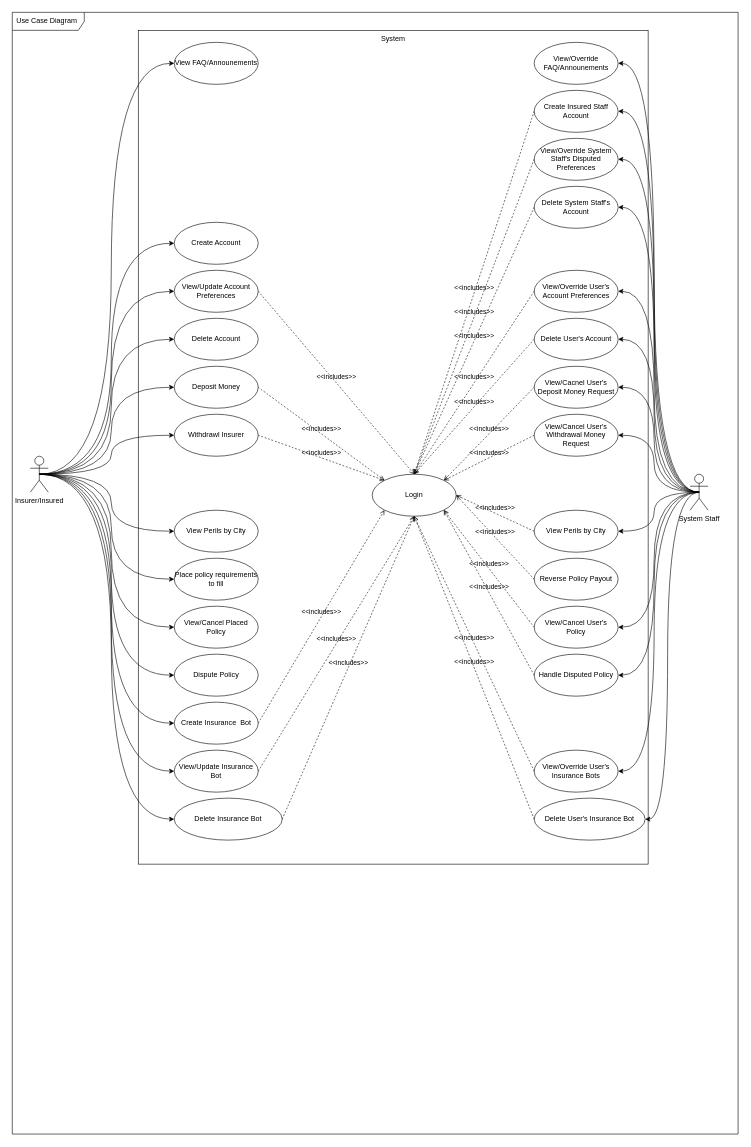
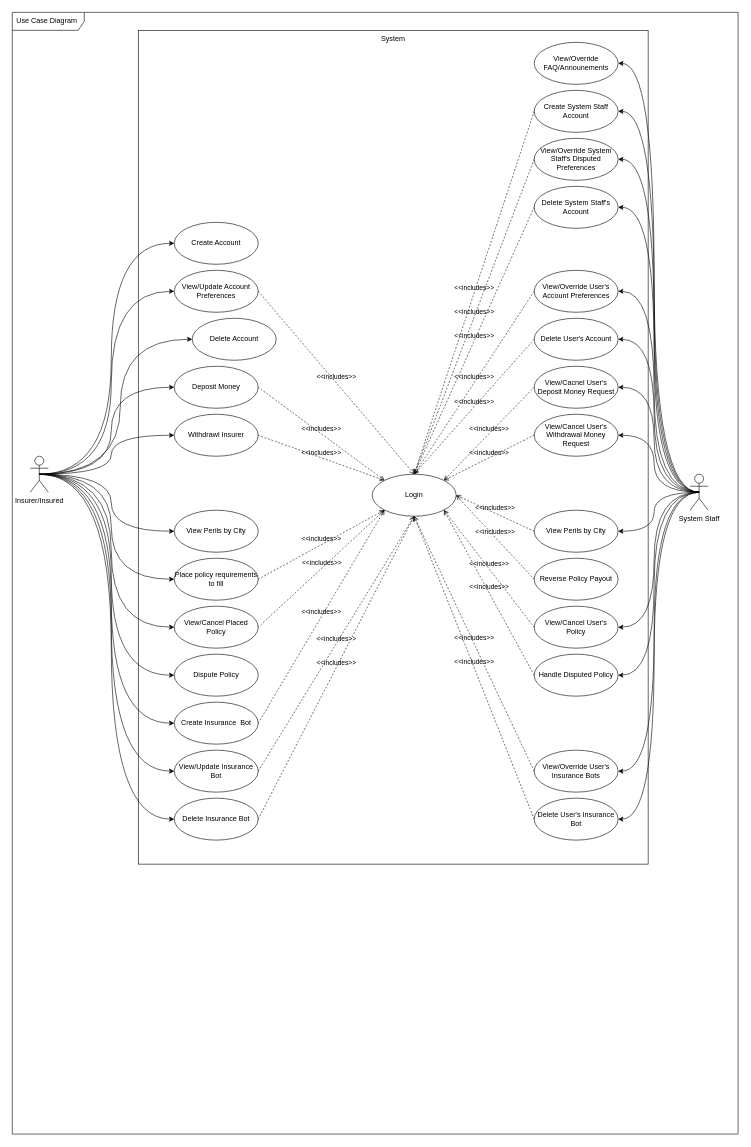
node "View FAQ/Announements": removed
node "Create Insured Staff Account": label "Create Insured Staff Account" -> "Create System Staff Account"
node "Delete Account": moved (216, 339) -> (234, 339)
edge "Insurer/Insured" -> "View FAQ/Announements": removed
edge "Place policy requirements to fill" -> "Login": added, label "<<includes>>"
edge "View/Cancel Placed Policy" -> "Login": added, label "<<includes>>"
node "Delete Insurance Bot": size 108x42 -> 84x42
node "Delete User's Insurance Bot": size 111x42 -> 84x42
